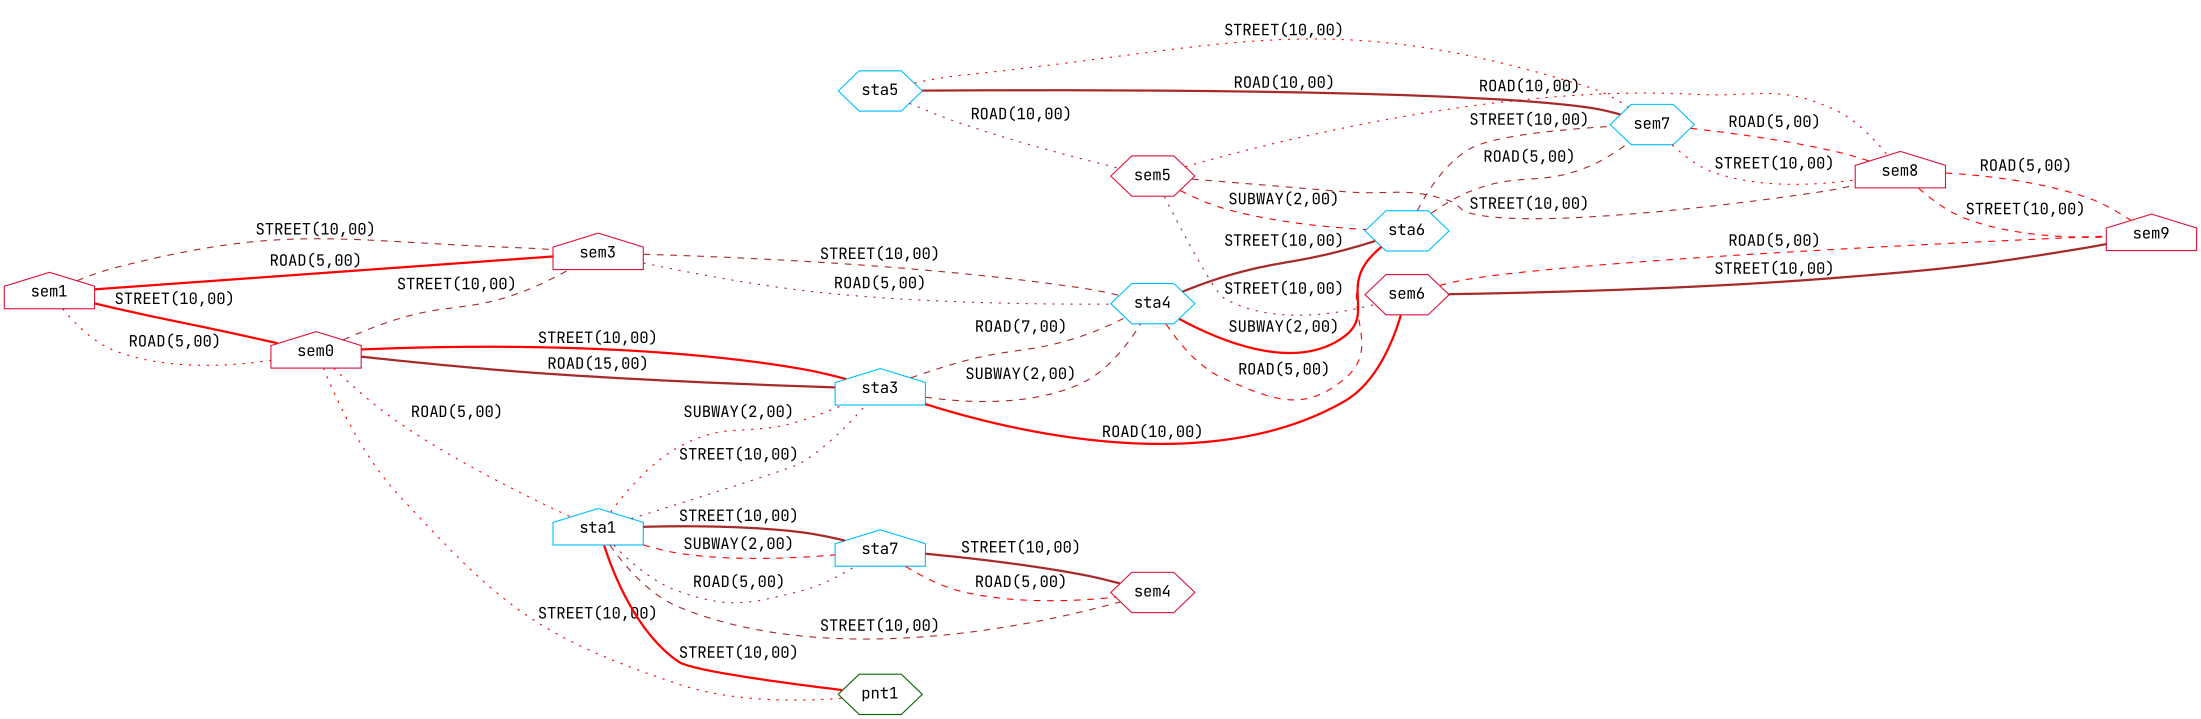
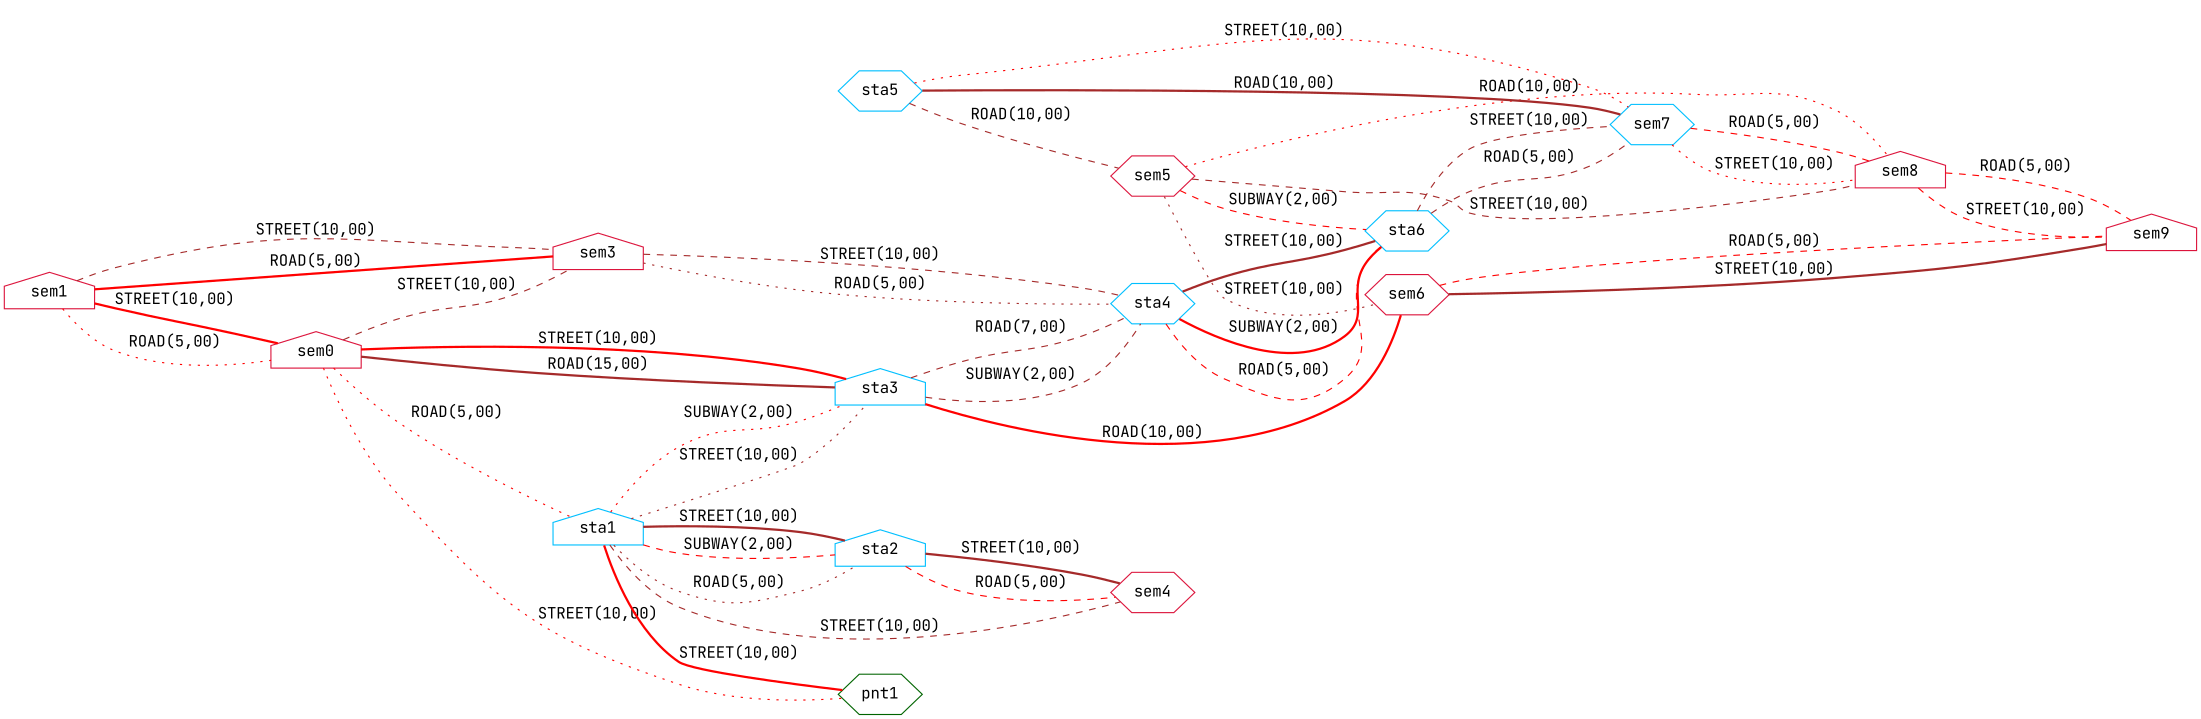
edge "sta5" -- "sem5": style dotted -> dashed
node "sta7": label "sta7" -> "sta2"
